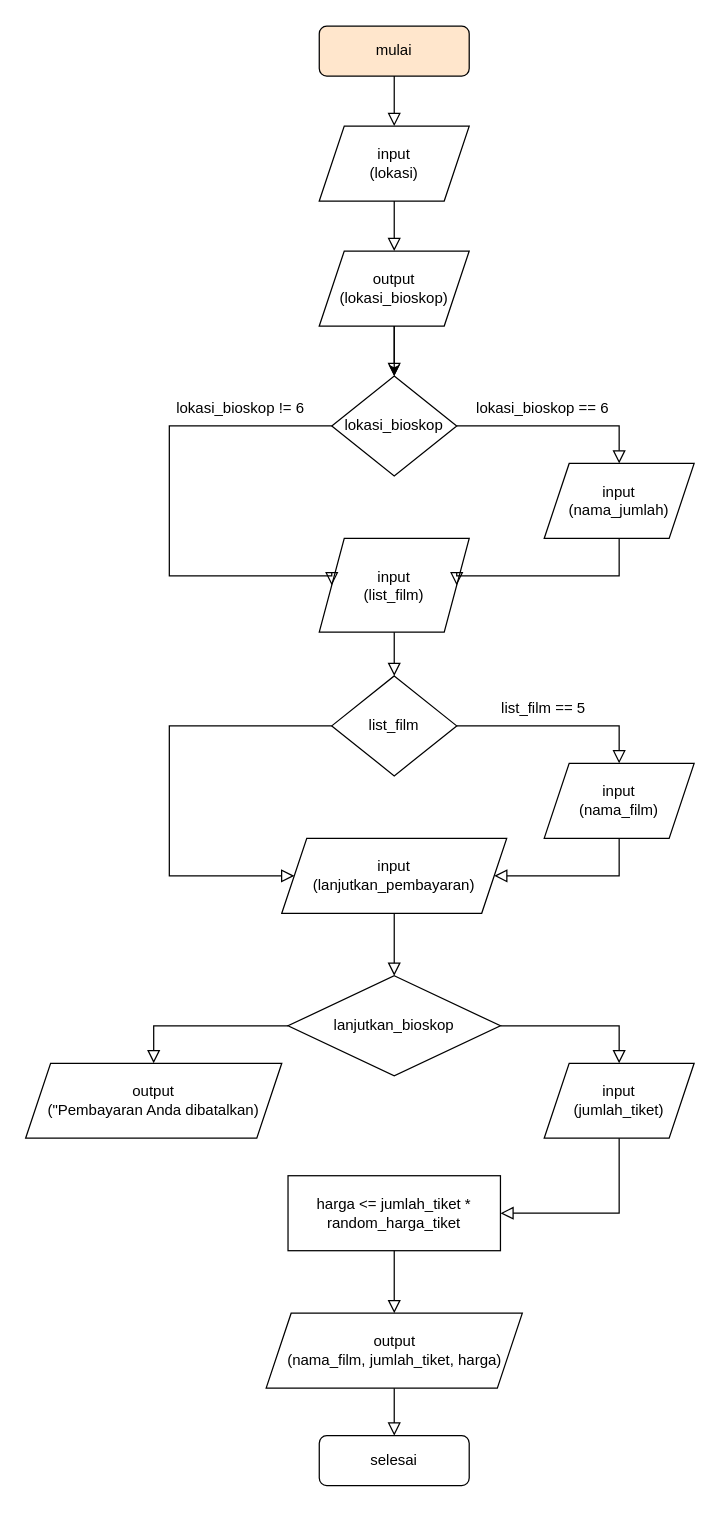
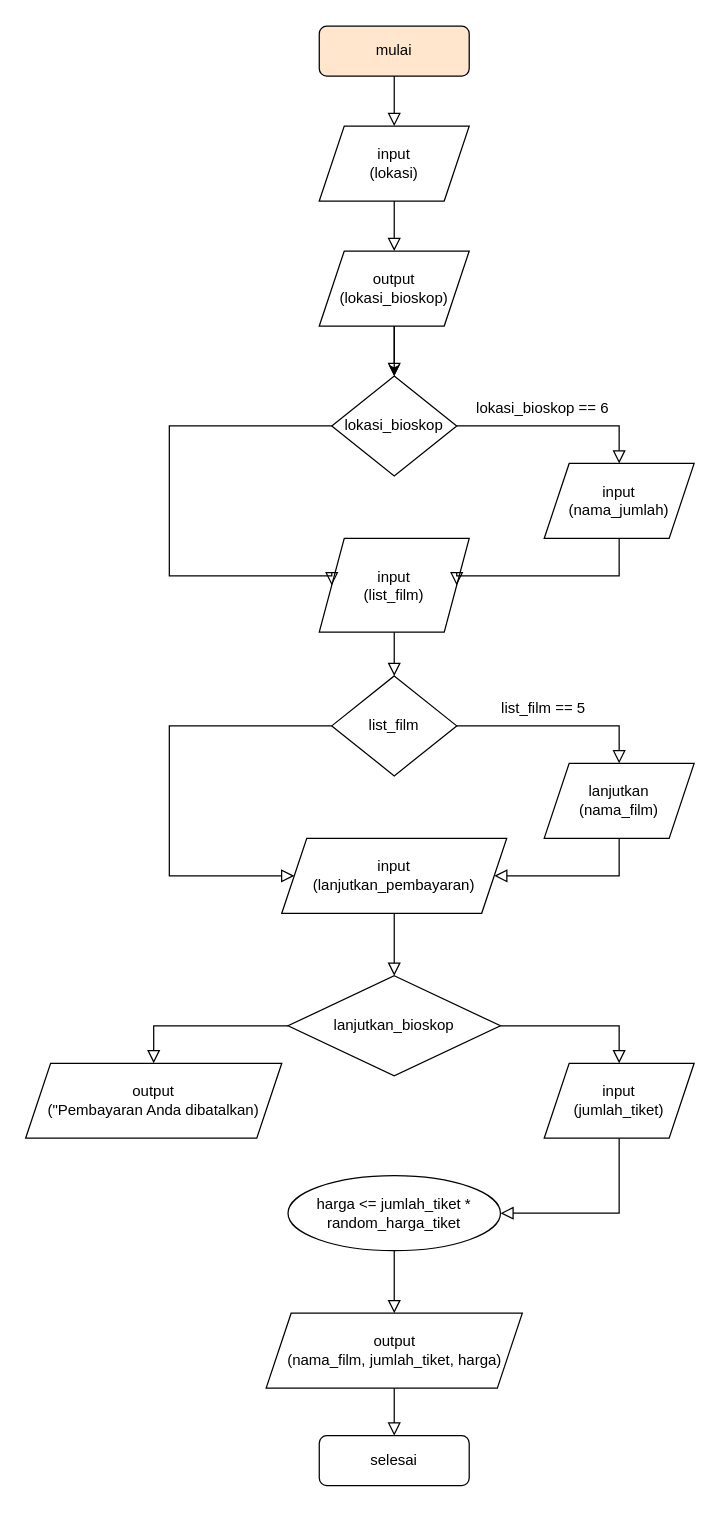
node "lokasi_bioskop != 6": removed
node "input (nama_film)": label "input (nama_film)" -> "lanjutkan (nama_film)"
node "harga <= jumlah_tiket * random_harga_tiket": shape rectangle -> ellipse
